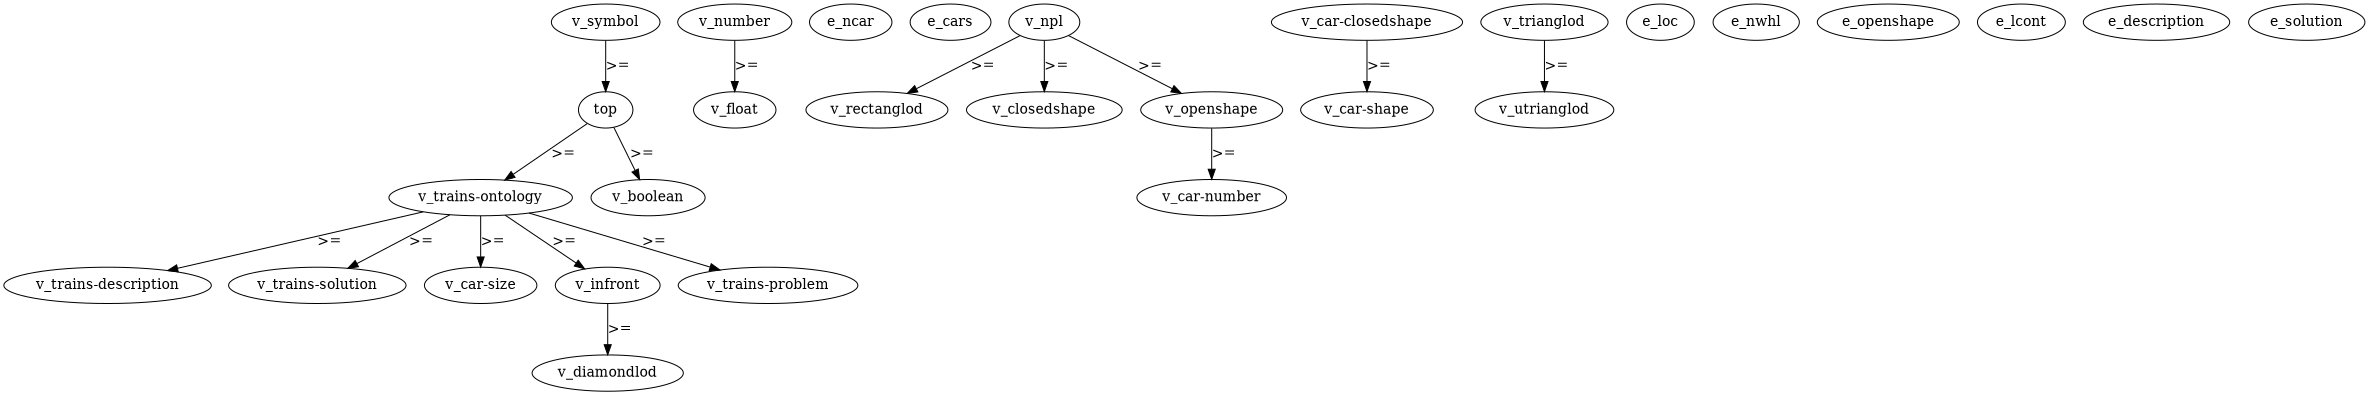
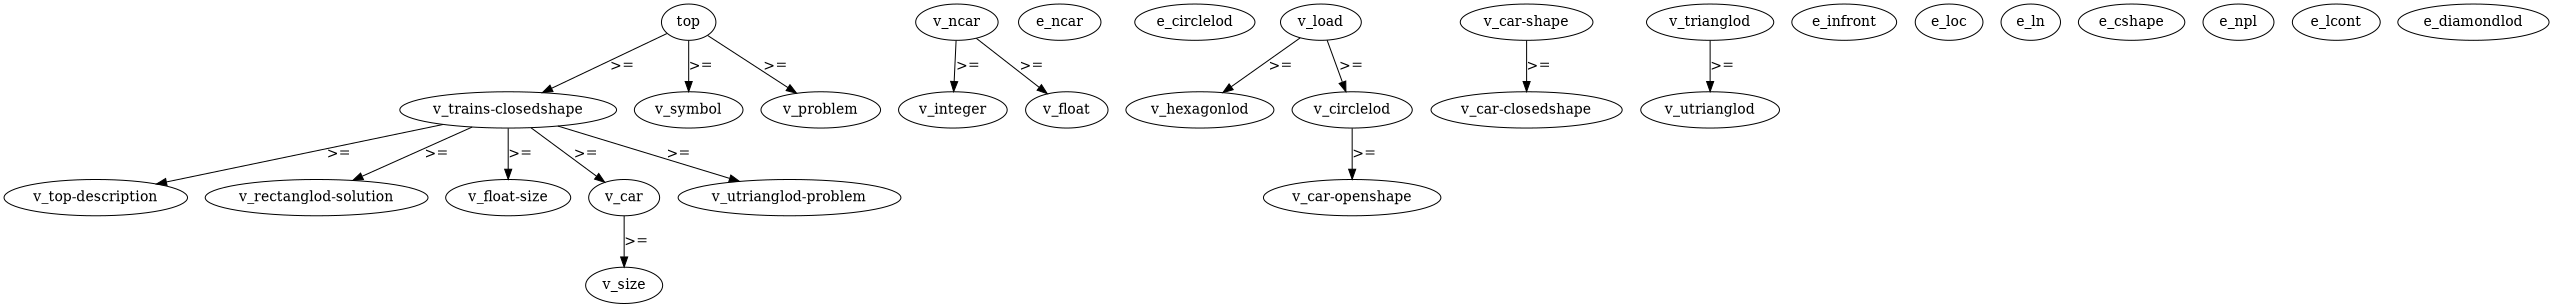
node "v_number": label "v_number" -> "v_ncar"
node "e_cars": label "e_cars" -> "e_circlelod"
node "v_npl": label "v_npl" -> "v_load"
node "e_nwhl": removed
node "e_infront": added
node "e_openshape": label "e_openshape" -> "e_npl"
node "e_ln": added
node "e_cshape": added
node "e_description": label "e_description" -> "e_diamondlod"
node "e_solution": removed
edge "v_symbol" -> "top": reversed
edge "v_car-closedshape" -> "v_car-shape": reversed
node "v_rectanglod": removed
node "v_integer": added
node "v_closedshape": label "v_closedshape" -> "v_hexagonlod"
node "v_openshape": label "v_openshape" -> "v_circlelod"
node "v_trains-ontology": label "v_trains-ontology" -> "v_trains-closedshape"
node "v_boolean": label "v_boolean" -> "v_problem"
node "v_car-number": label "v_car-number" -> "v_car-openshape"
node "v_trains-description": label "v_trains-description" -> "v_top-description"
node "v_trains-solution": label "v_trains-solution" -> "v_rectanglod-solution"
node "v_car-size": label "v_car-size" -> "v_float-size"
node "v_infront": label "v_infront" -> "v_car"
node "v_trains-problem": label "v_trains-problem" -> "v_utrianglod-problem"
node "v_diamondlod": label "v_diamondlod" -> "v_size"
